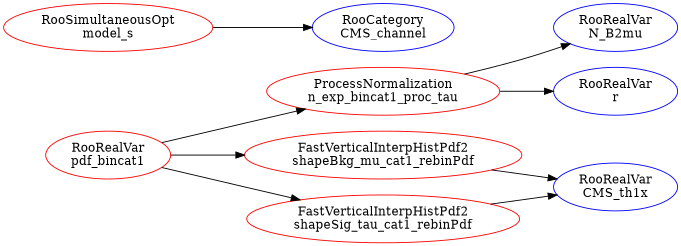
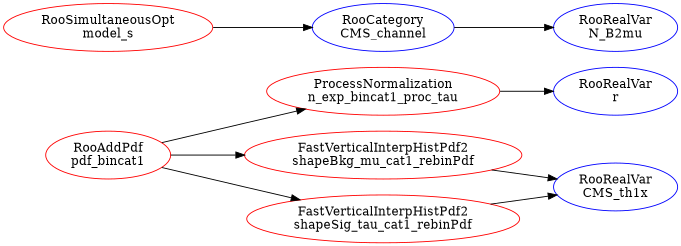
edge "ProcessNormalization n_exp_bincat1_proc_tau" -> "RooRealVar N_B2mu": now "RooCategory CMS_channel" -> "RooRealVar N_B2mu"
node "RooRealVar pdf_bincat1": label "RooRealVar pdf_bincat1" -> "RooAddPdf pdf_bincat1"
